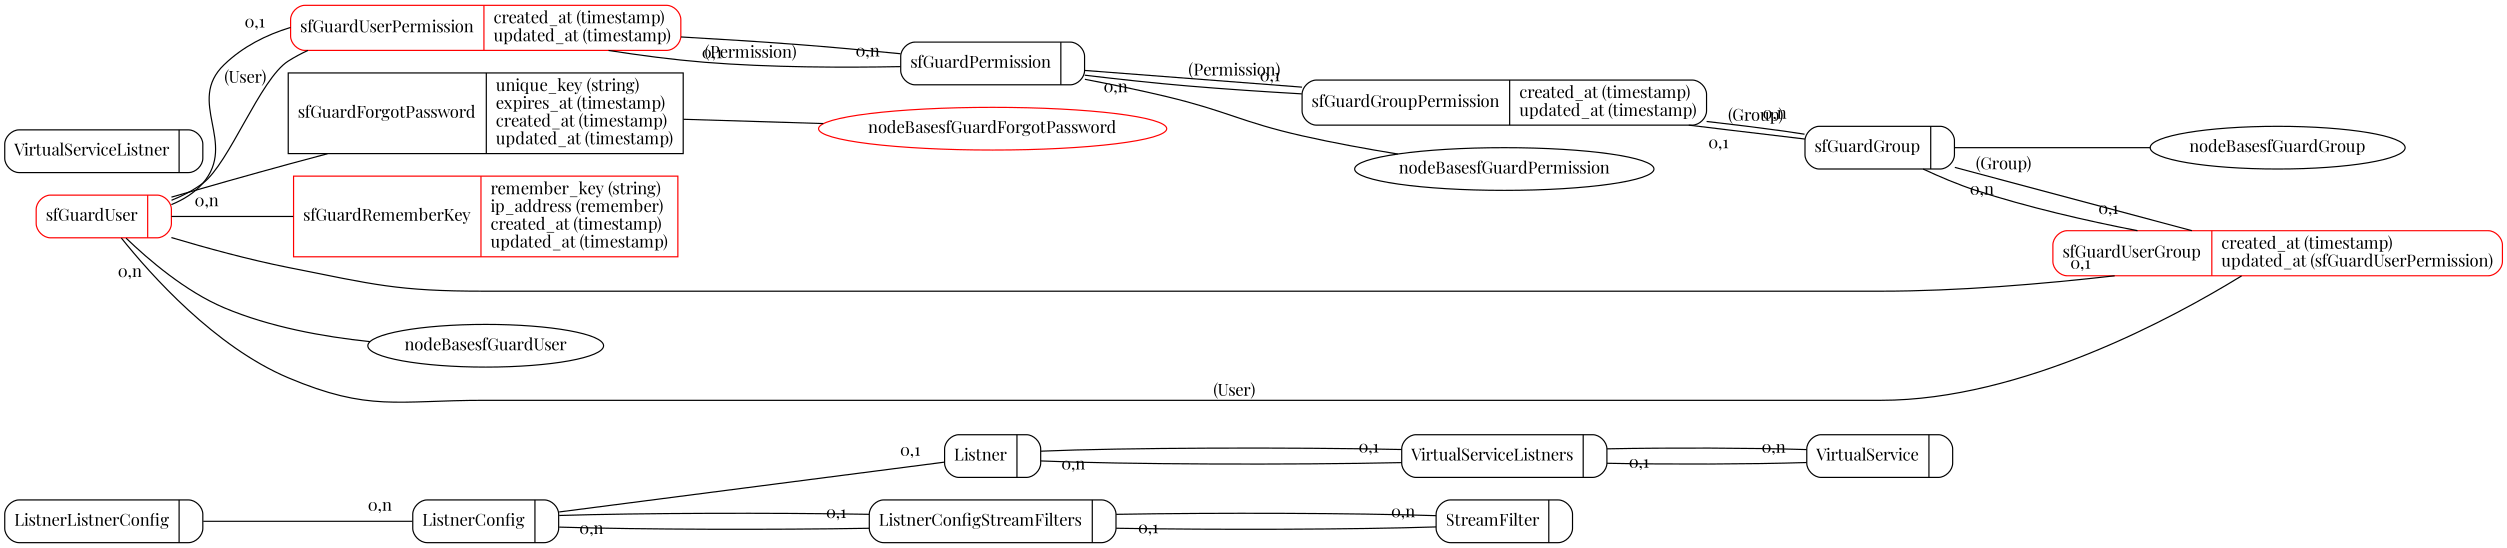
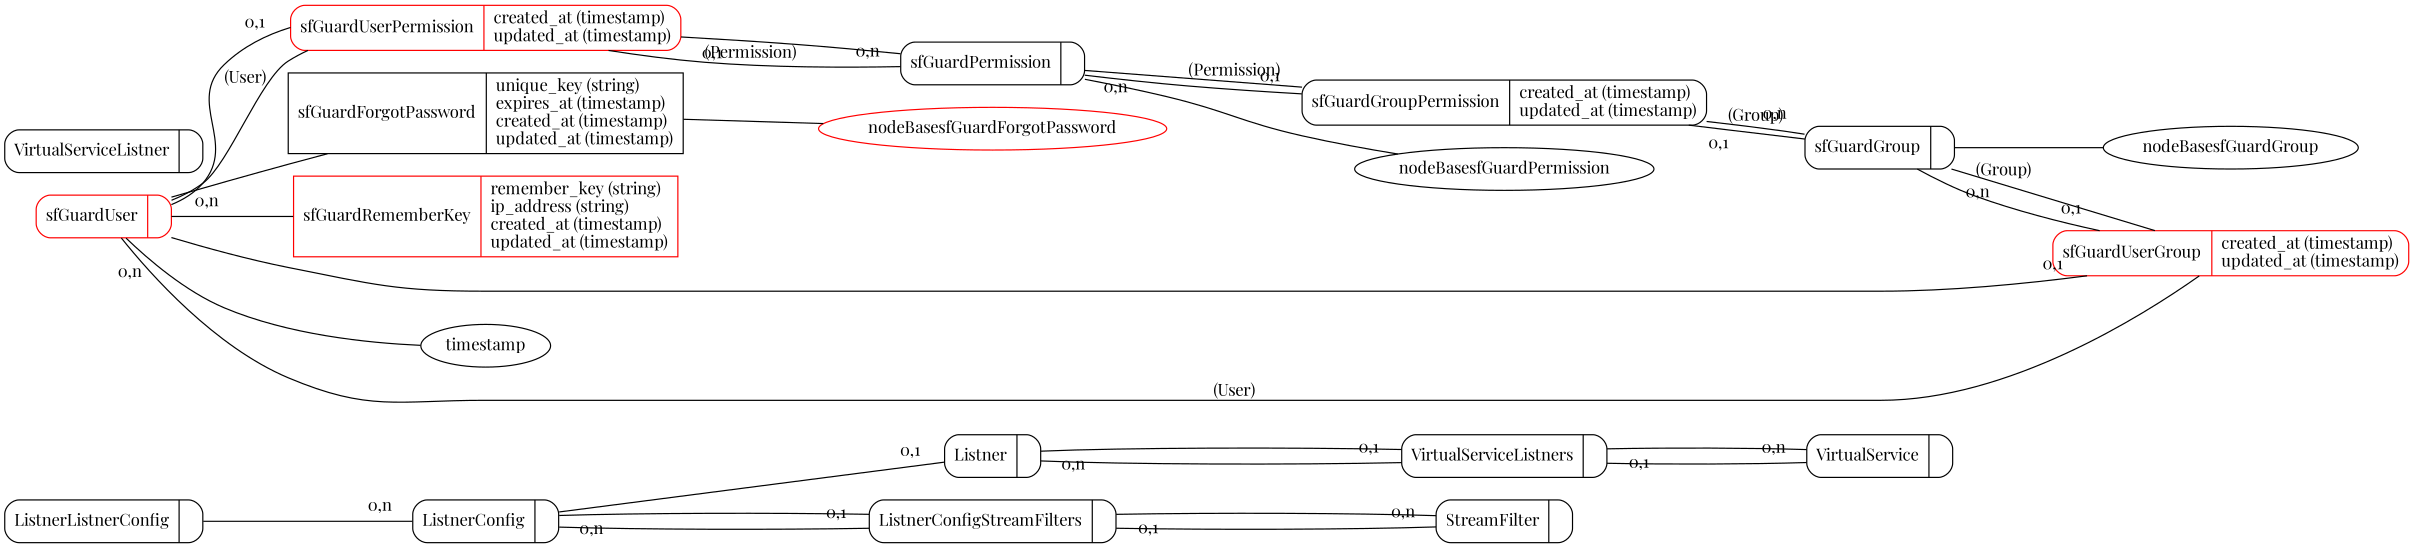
node "sfGuardRememberKey": text "ip_address (remember)" -> "ip_address (string)"
node "sfGuardUserGroup": text "updated_at (sfGuardUserPermission)" -> "updated_at (timestamp)"
node "nodeBasesfGuardUser": label "nodeBasesfGuardUser" -> "timestamp"
